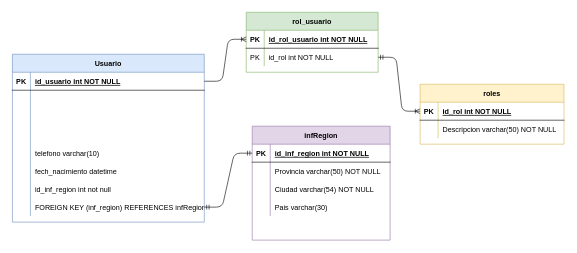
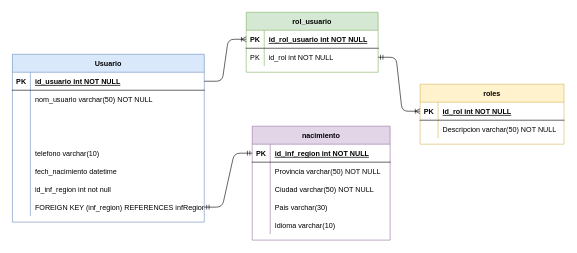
node "nom_usuario varchar(50) NOT NULL": added
node "infRegion": label "infRegion" -> "nacimiento"
node "Ciudad varchar(54) NOT NULL": label "Ciudad varchar(54) NOT NULL" -> "Ciudad varchar(50) NOT NULL"
node "Idioma varchar(10)": added
